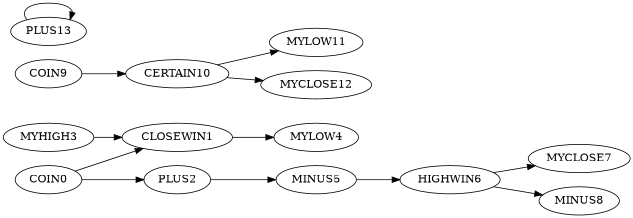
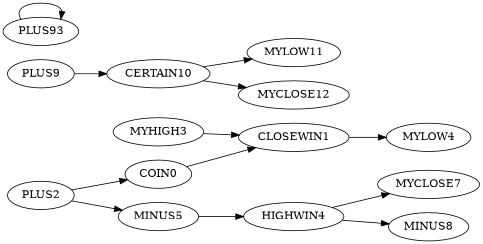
node "PLUS13": label "PLUS13" -> "PLUS93"
node "COIN9": label "COIN9" -> "PLUS9"
edge "COIN0" -> "PLUS2": reversed
node "HIGHWIN6": label "HIGHWIN6" -> "HIGHWIN4"
